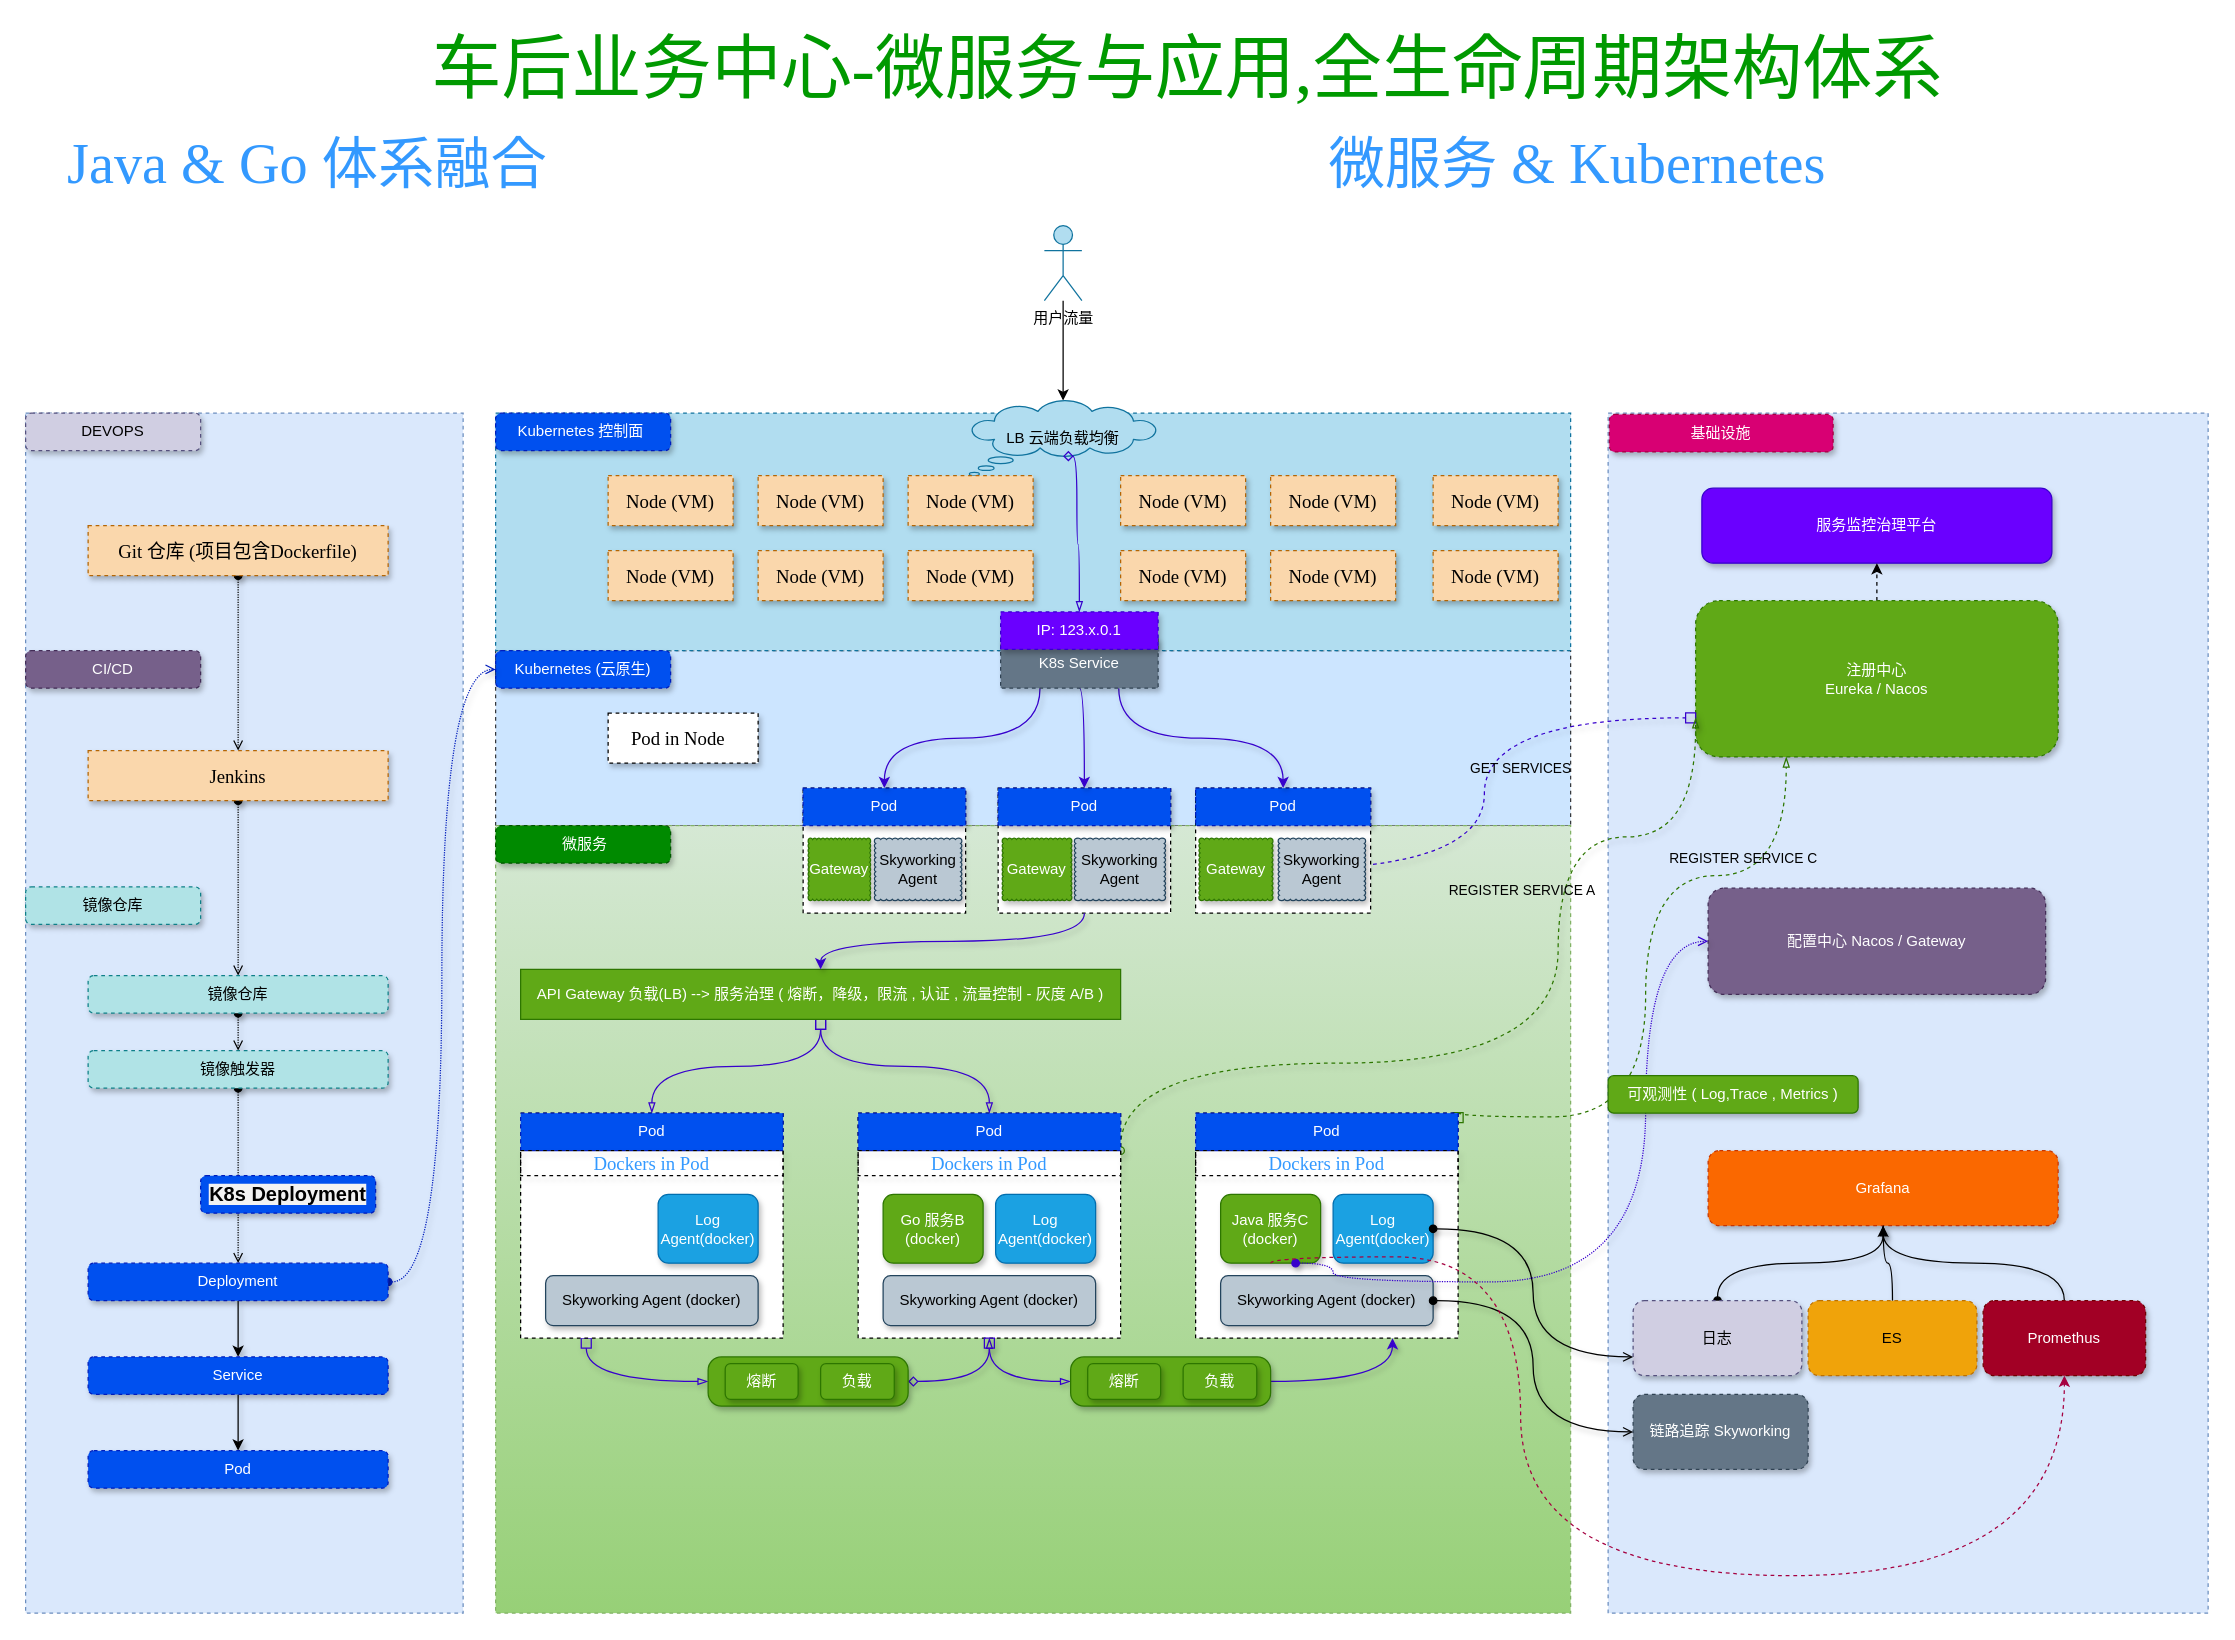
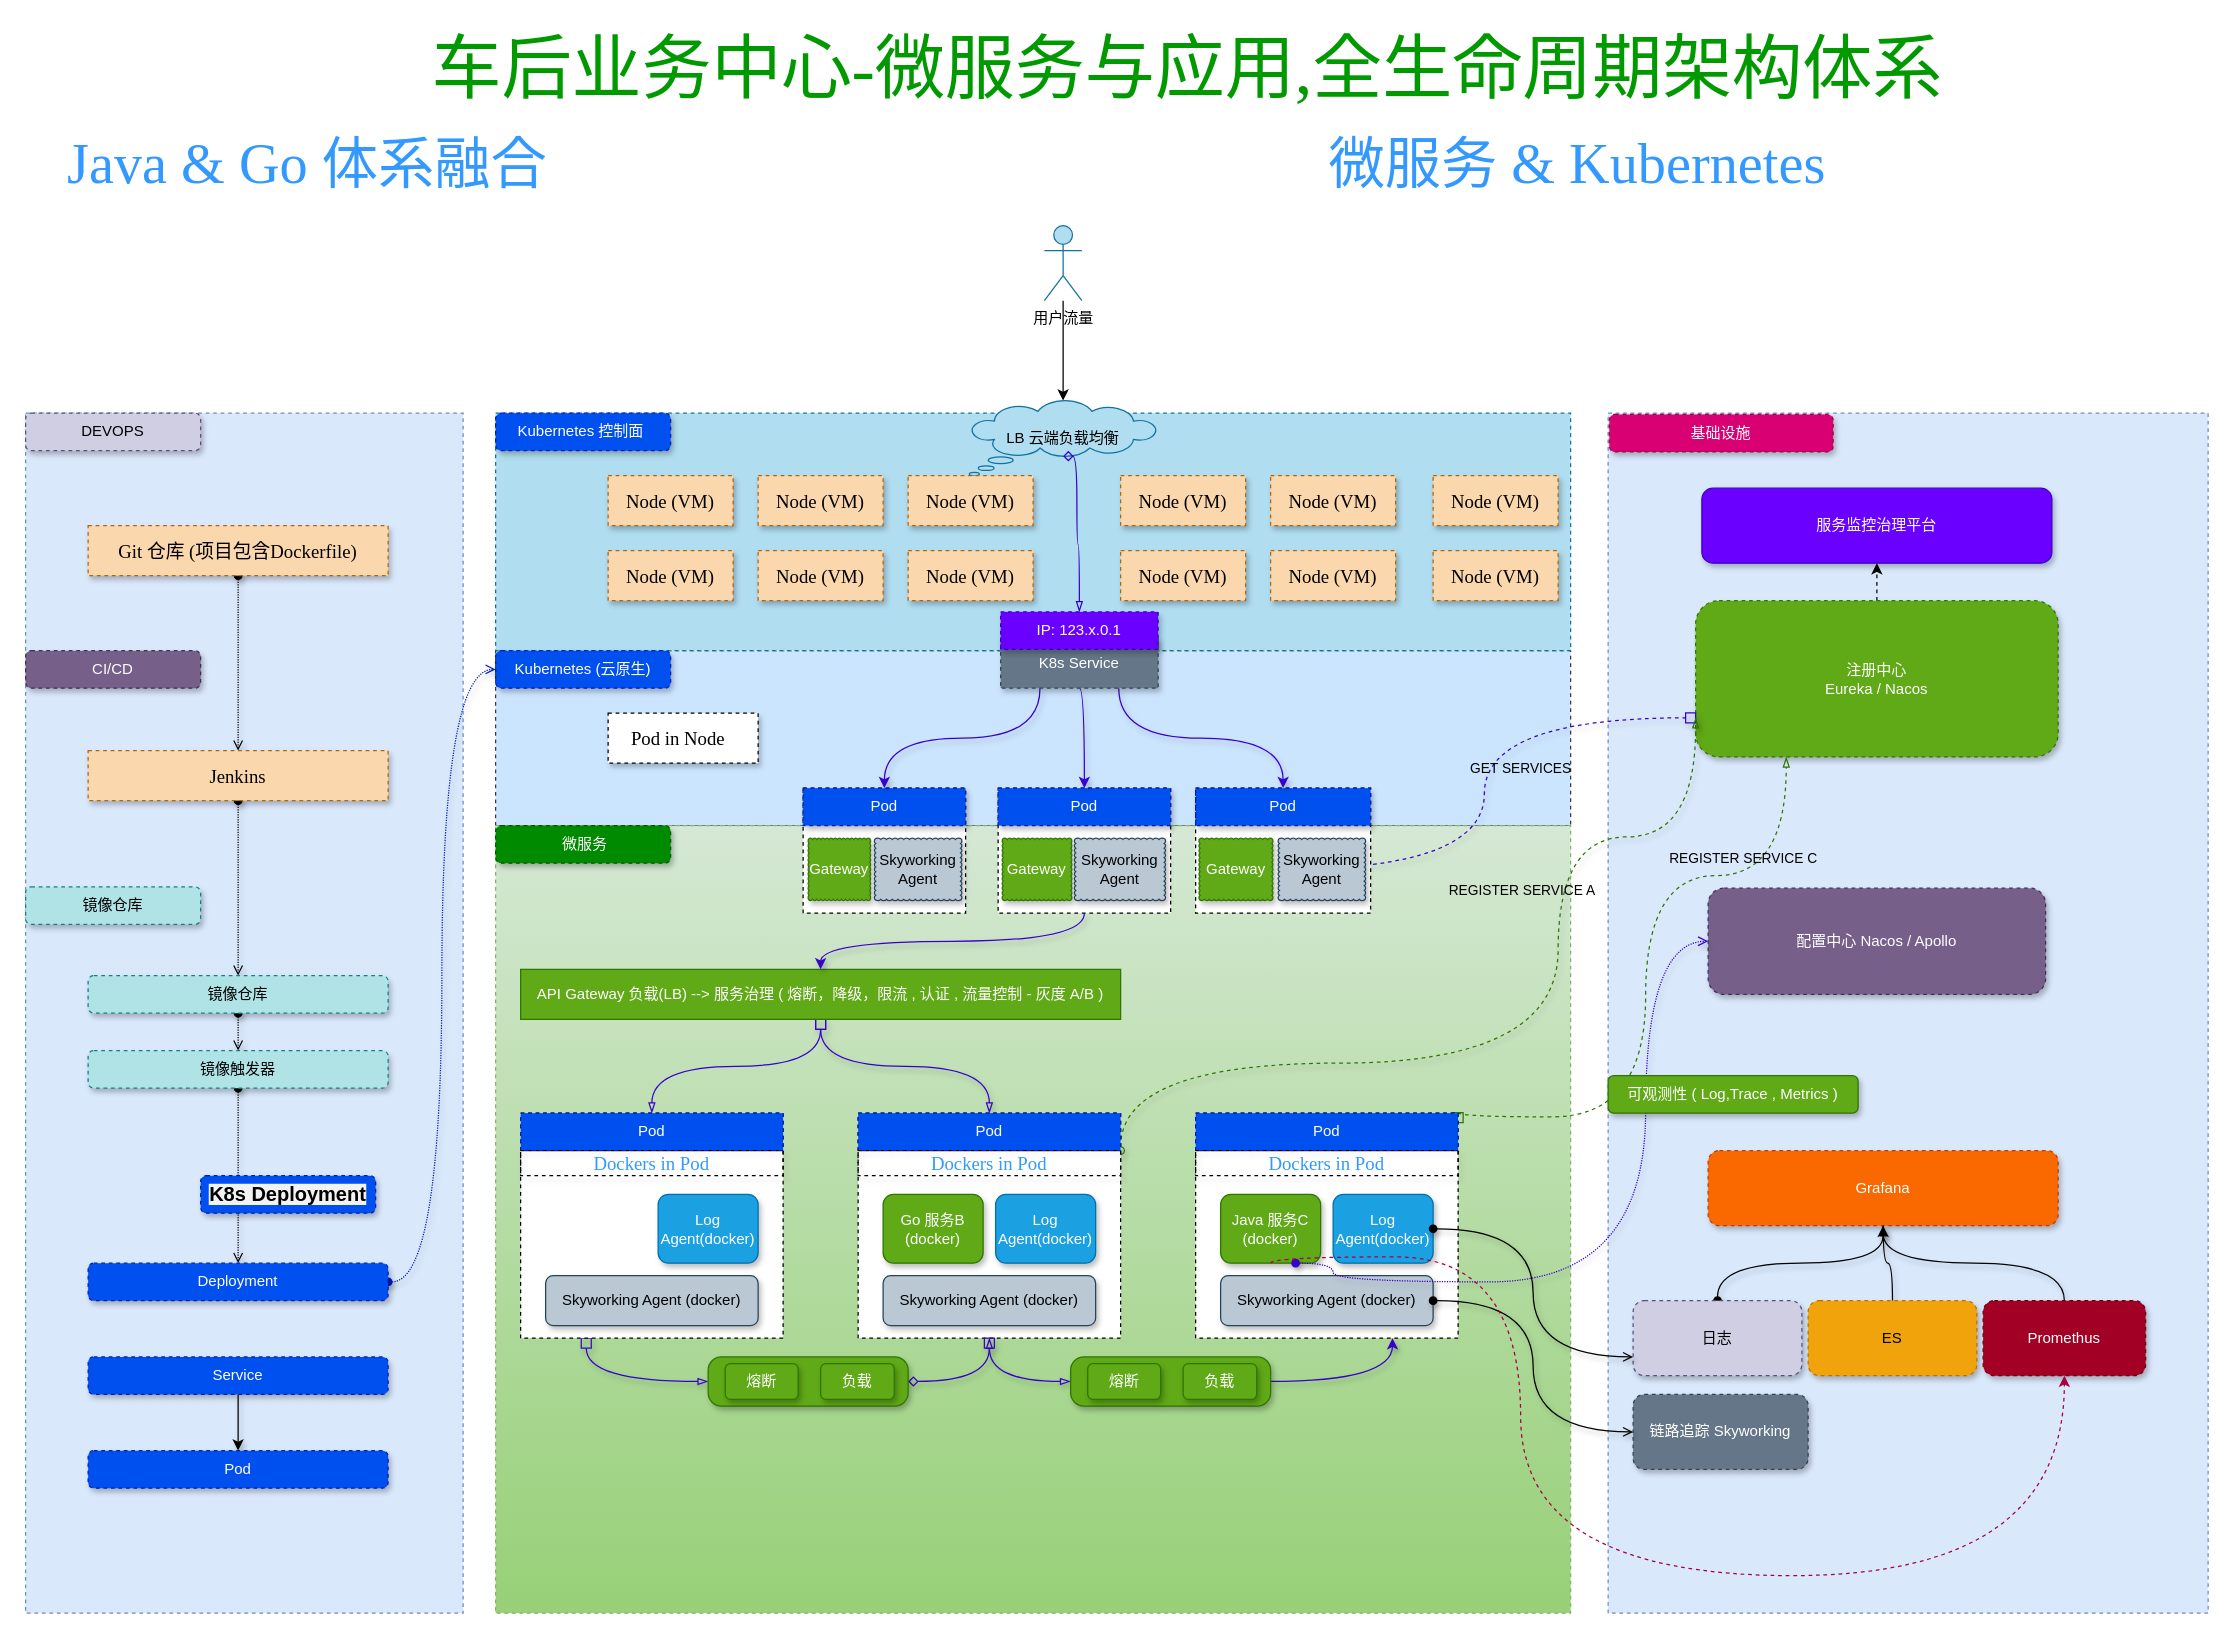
node "配置中心 Nacos / Gateway": label "配置中心 Nacos / Gateway" -> "配置中心 Nacos / Apollo"
edge "Deployment" -> "Service": removed
